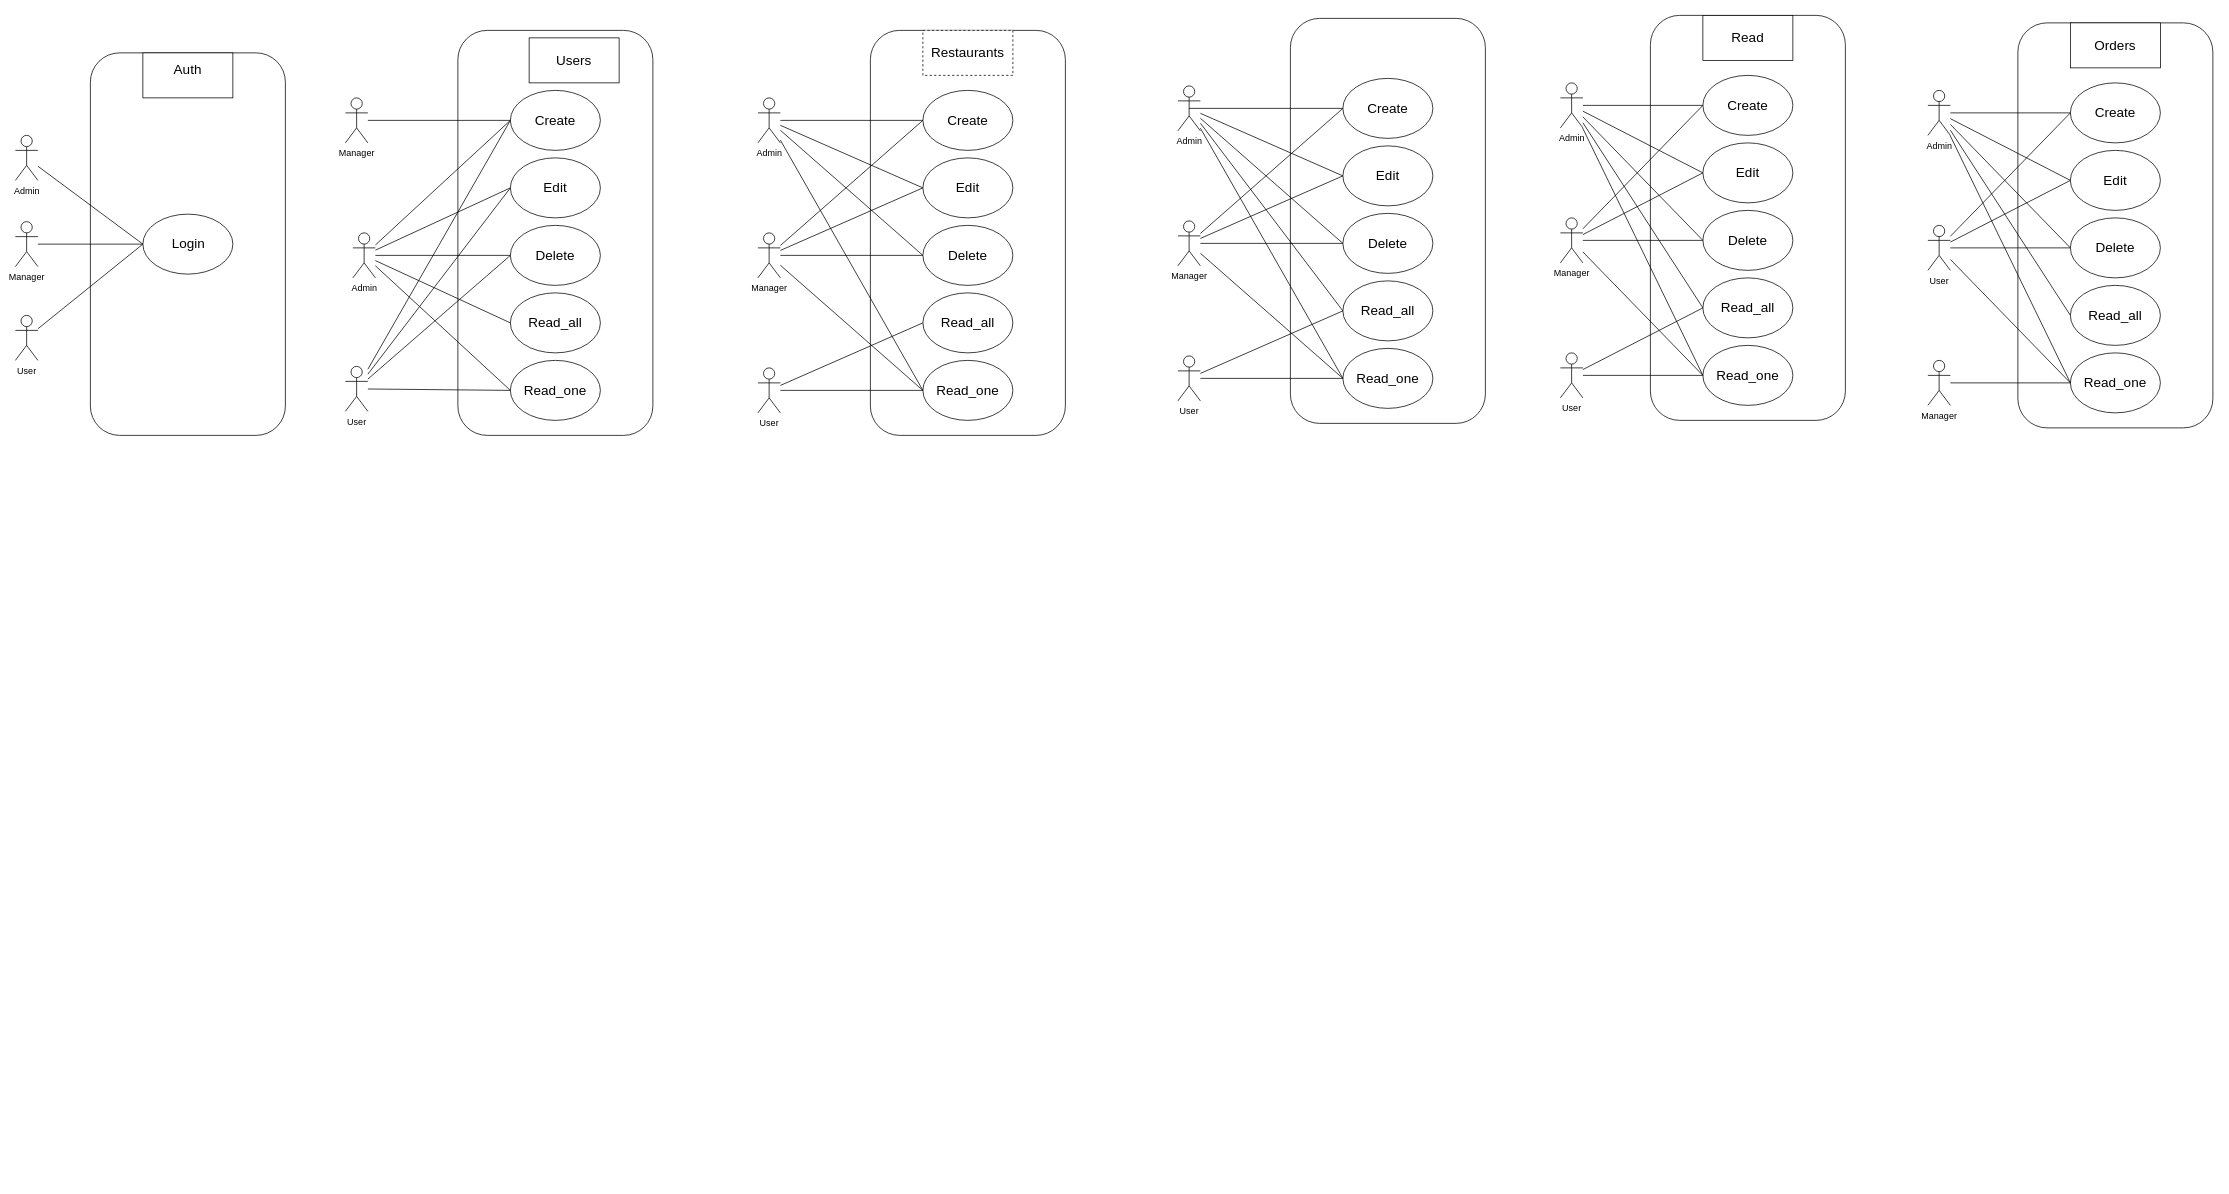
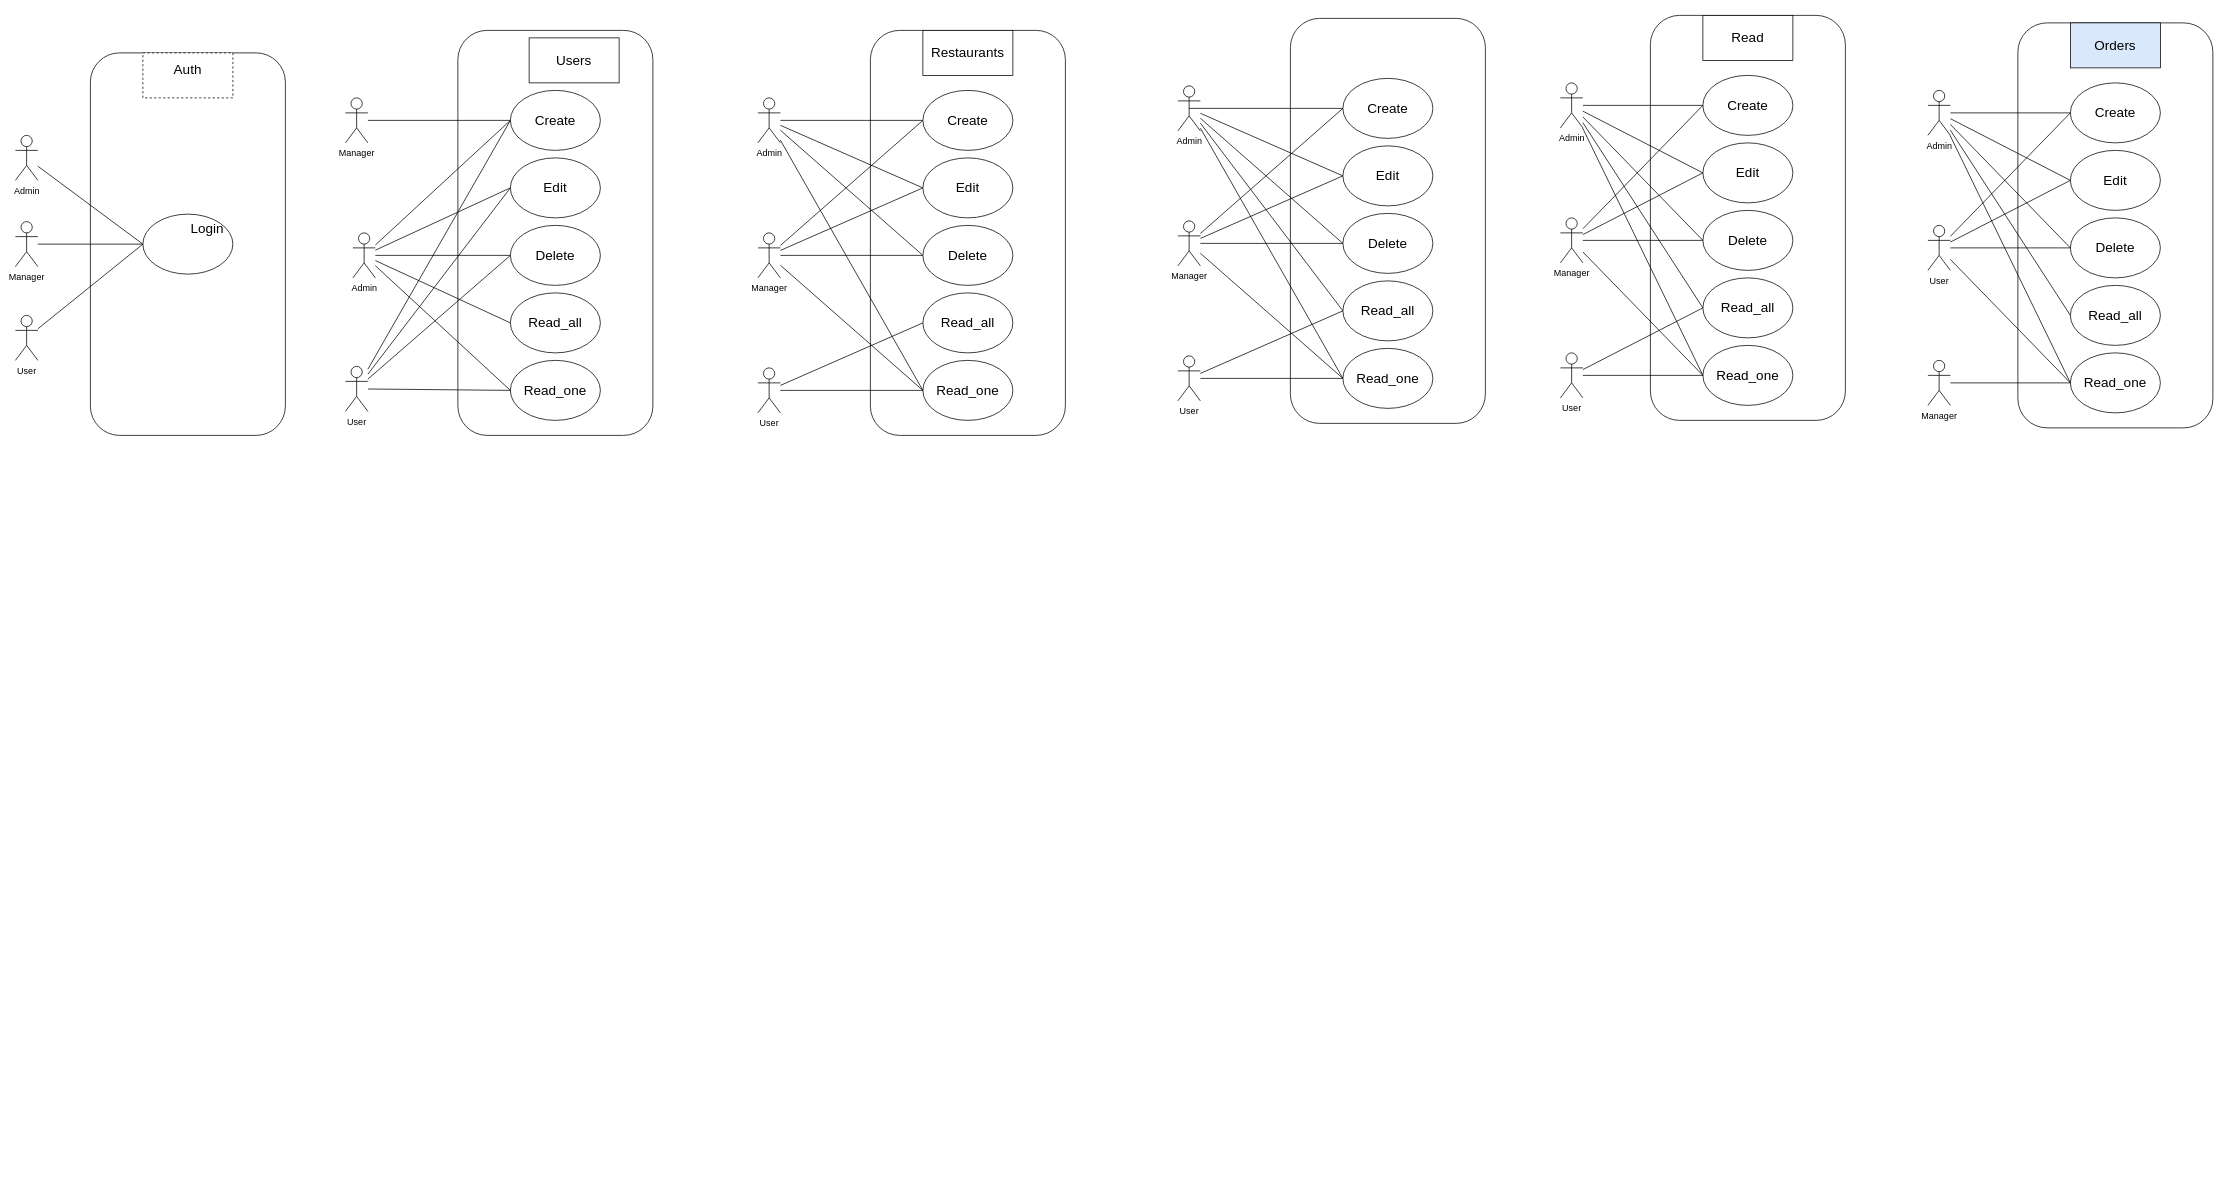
node "Orders": fillcolor #ffffff -> #dae8fc
node "Restaurants": style dashed -> solid
node "Auth": style solid -> dashed
node "Login": moved (189, 244) -> (207, 229)
